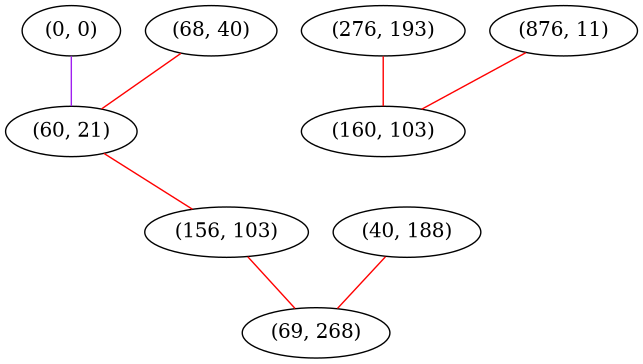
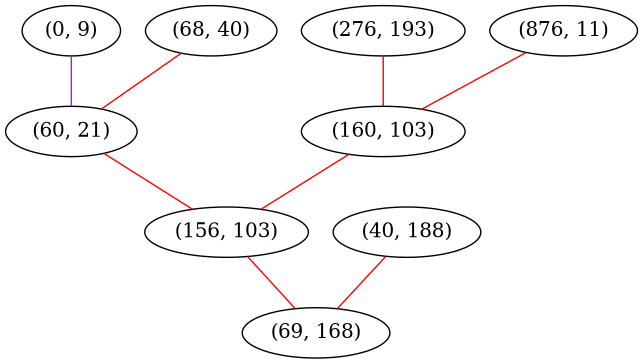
node "(0, 0)": label "(0, 0)" -> "(0, 9)"
edge "(160, 103)" -- "(156, 103)": added
node "(69, 268)": label "(69, 268)" -> "(69, 168)"
